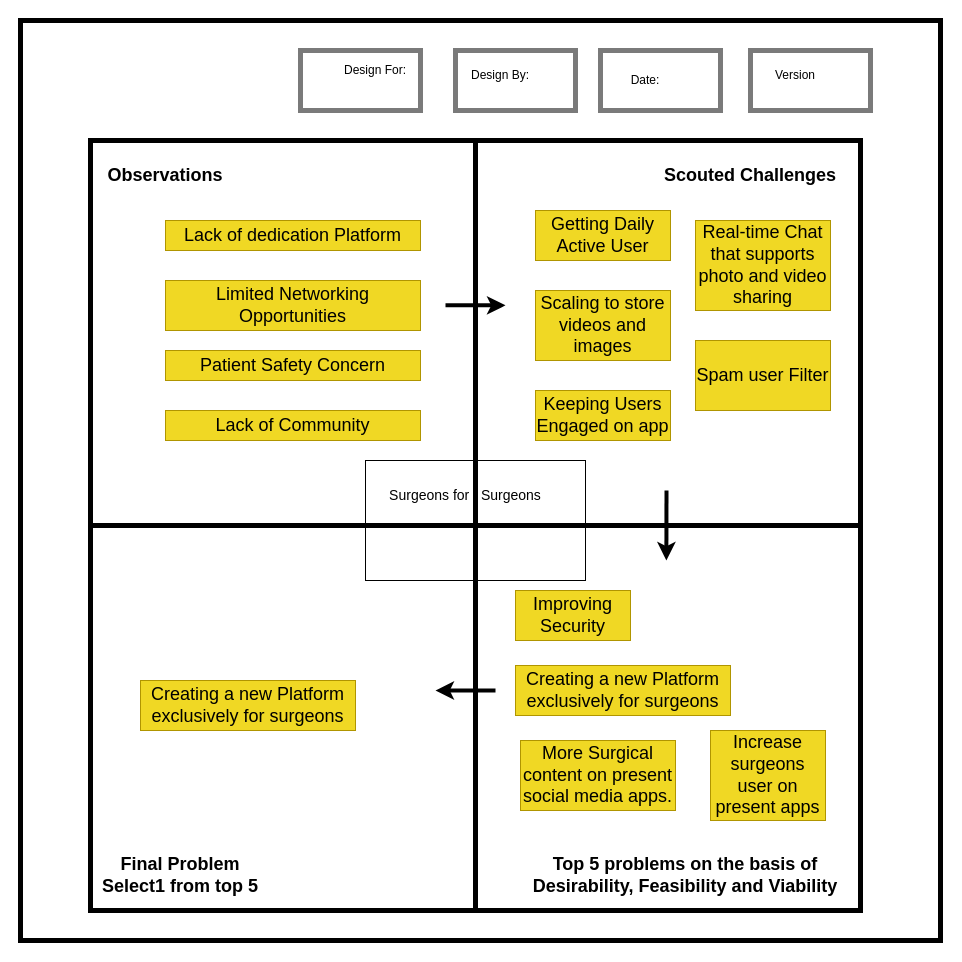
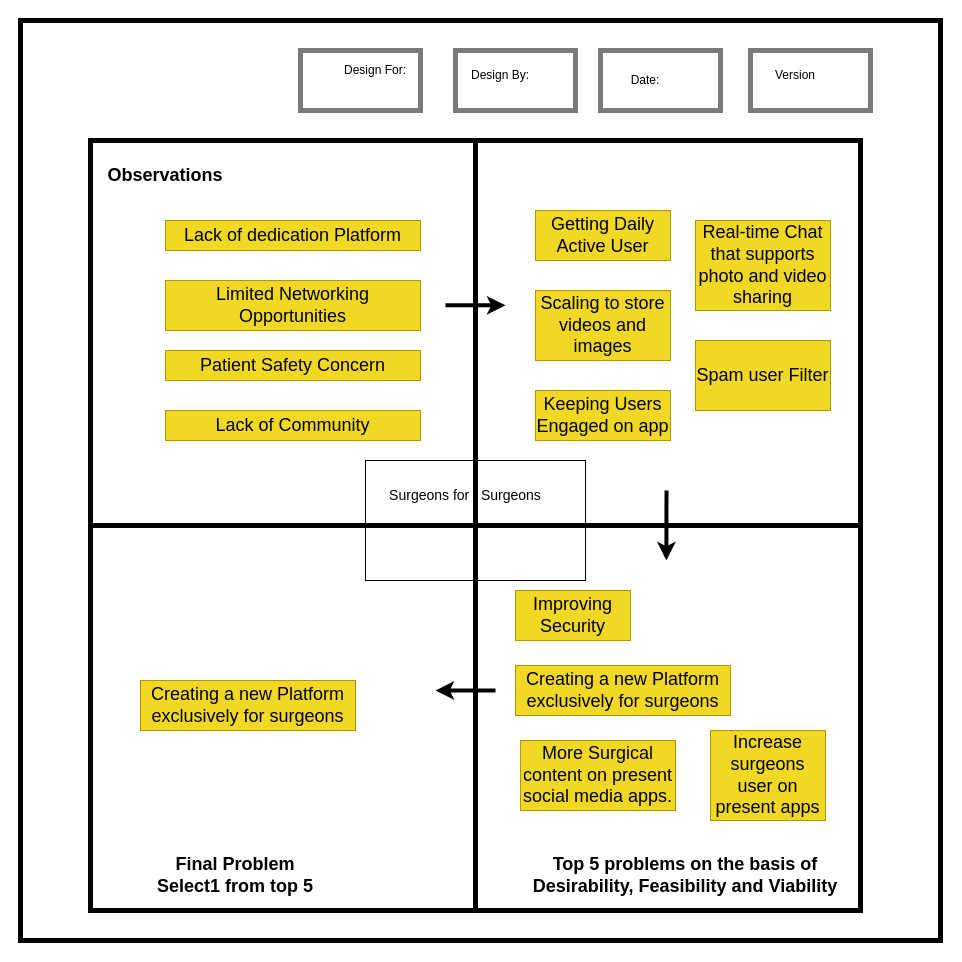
node "Scouted Challenges": removed
node "Final Problem Select1 from top 5": moved (181, 876) -> (236, 876)
